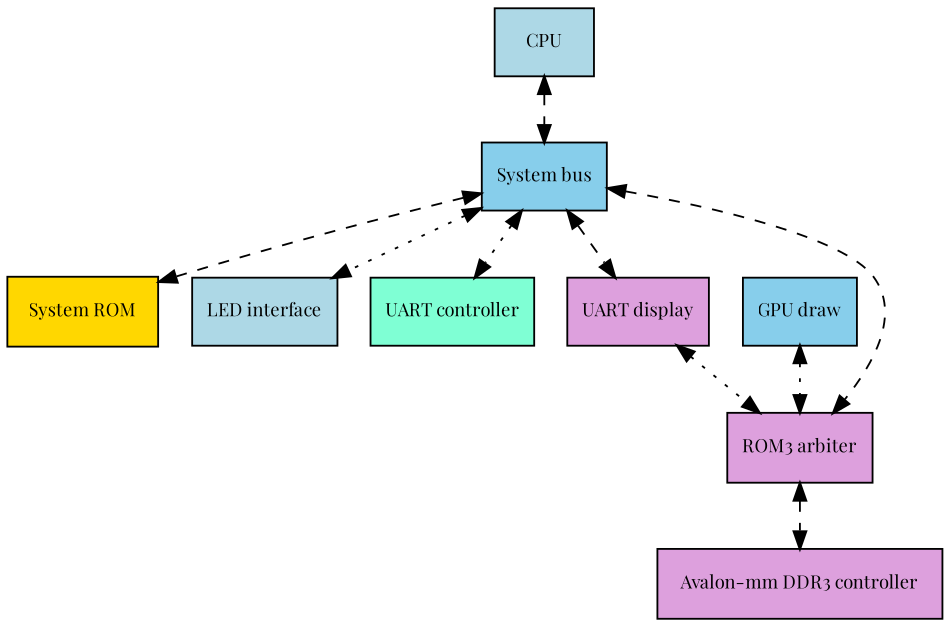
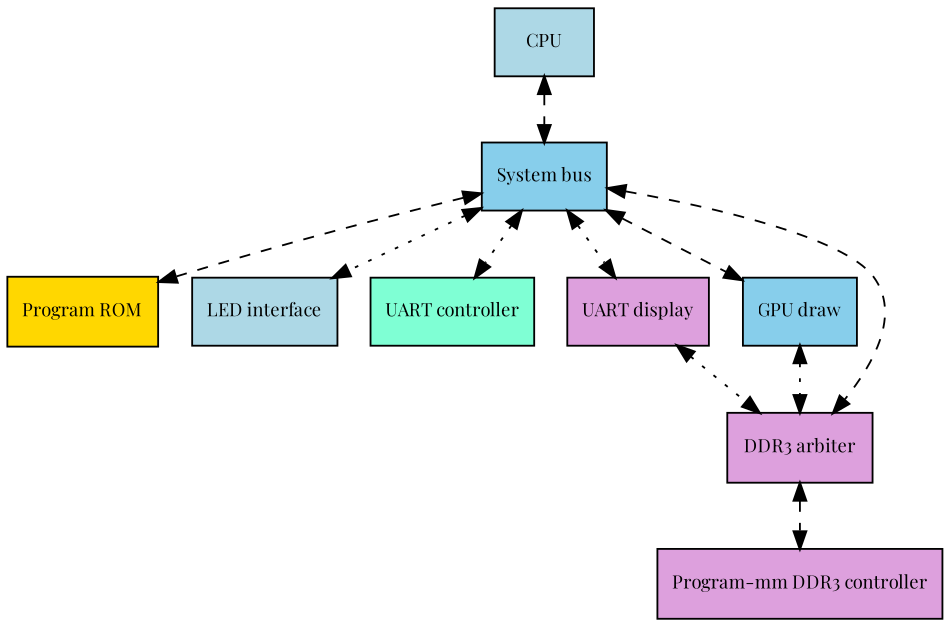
edge "System bus" -- "UART display": style dashed -> dotted
edge "System bus" -- "GPU draw": added
node "System ROM": label "System ROM" -> "Program ROM"
node "ROM3 arbiter": label "ROM3 arbiter" -> "DDR3 arbiter"
node "Avalon-mm DDR3 controller": label "Avalon-mm DDR3 controller" -> "Program-mm DDR3 controller"
